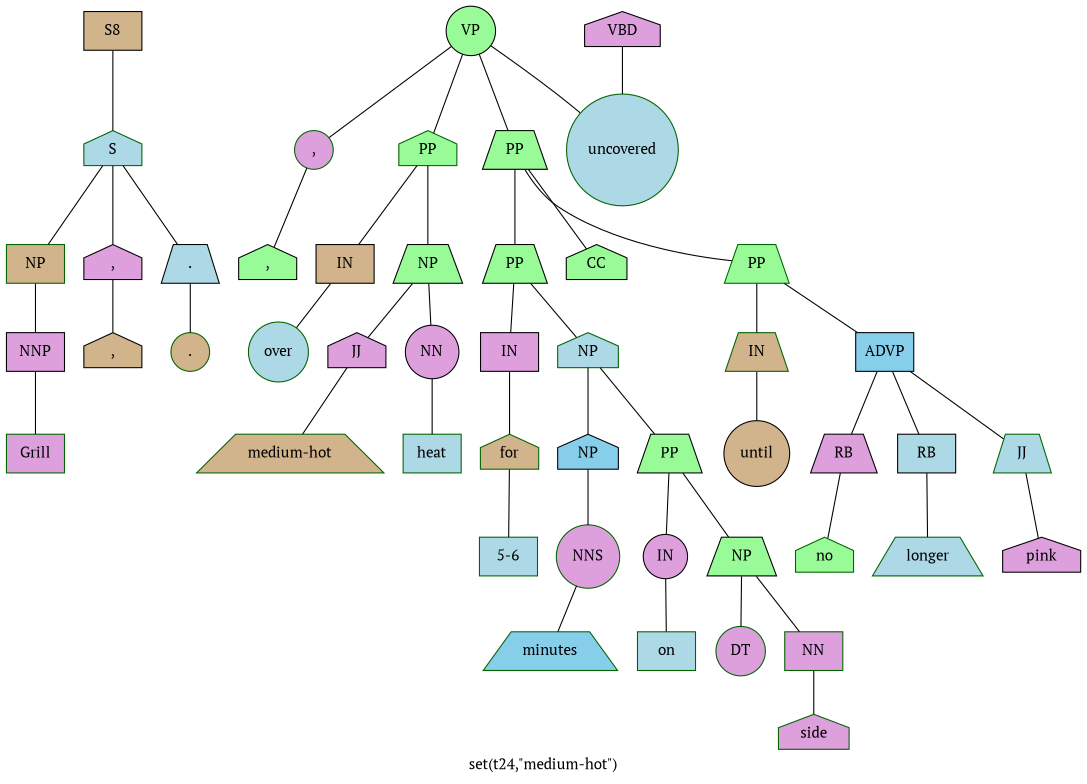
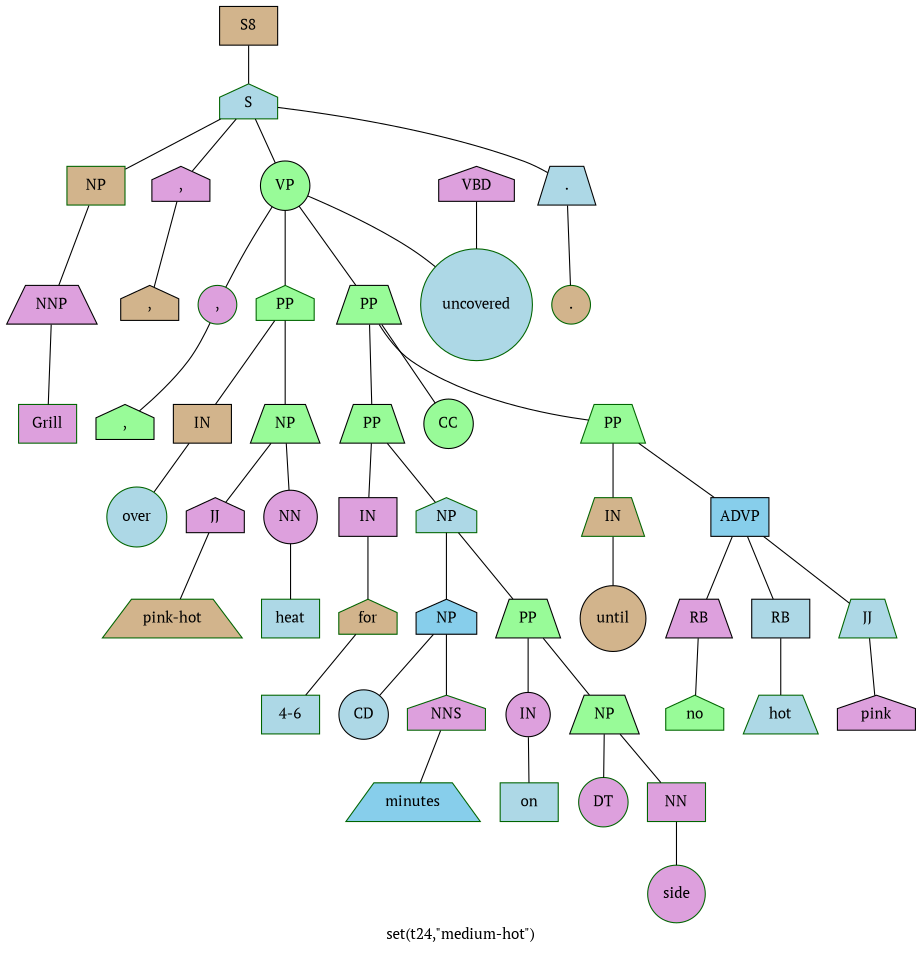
edge "S" -- "VP": added
node "CC": shape house -> circle
node "NNP": shape box -> trapezium
node "medium-hot": label "medium-hot" -> "pink-hot"
node "5-6": label "5-6" -> "4-6"
node "NNS": shape circle -> house
node "longer": label "longer" -> "hot"
node "CD": added
node "side": shape house -> circle
